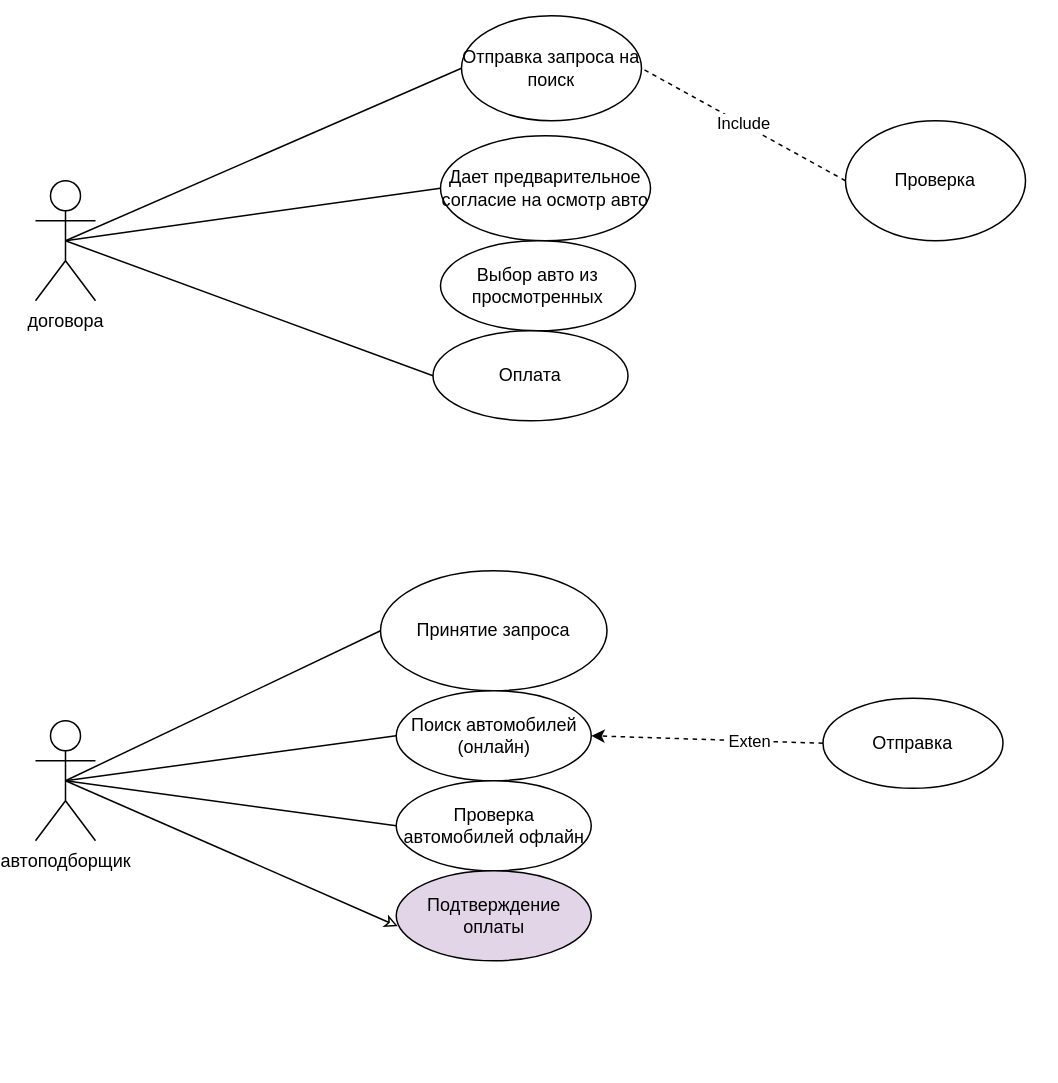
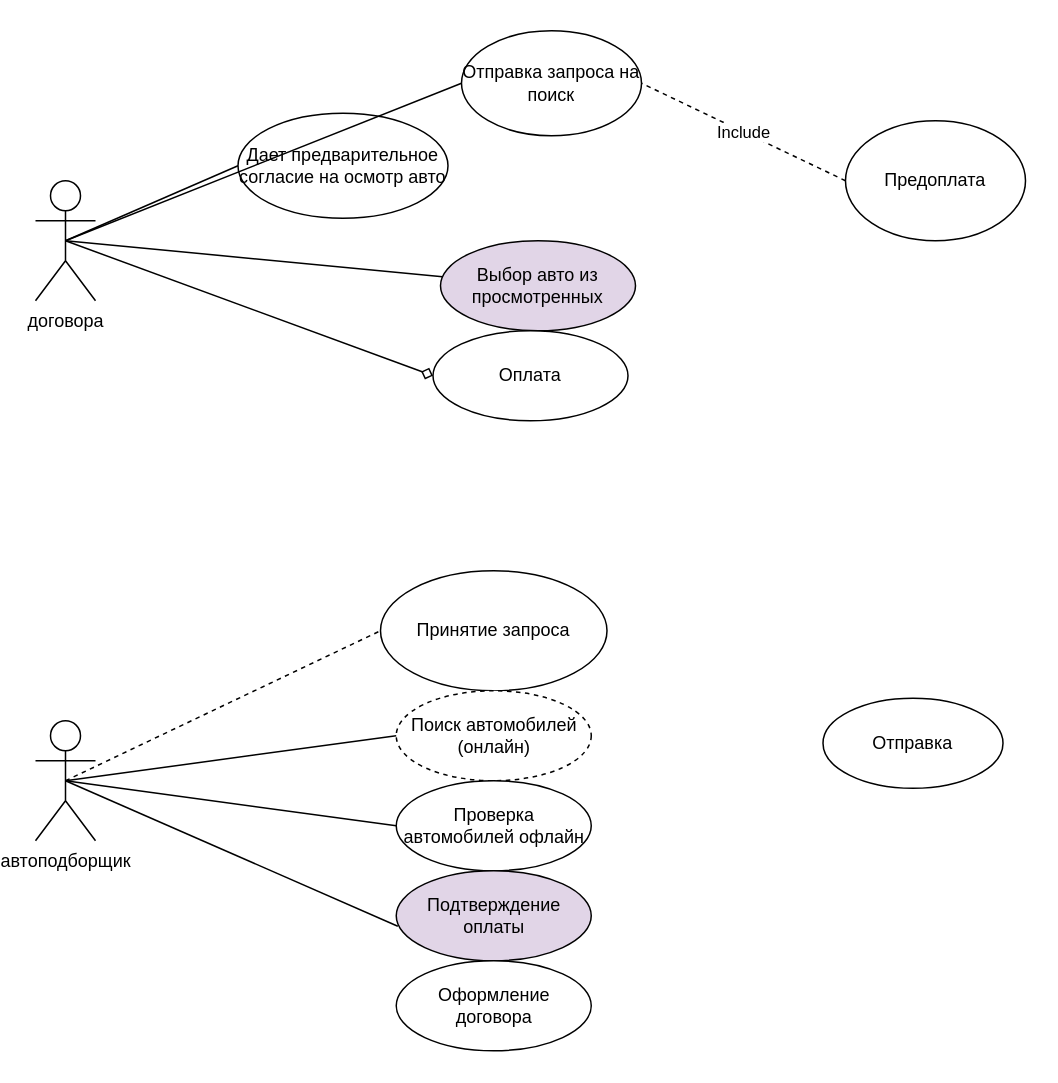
node "Отправка запроса на поиск": moved (551, 68) -> (551, 83)
node "Проверка": label "Проверка" -> "Предоплата"
node "Дает предварительное согласие на осмотр авто": moved (545, 188) -> (343, 166)
edge "договора" -- "Выбор авто из просмотренных": added
node "Выбор авто из просмотренных": fillcolor #ffffff -> #e1d5e7
edge "договора" -- "Оплата": arrowhead none -> diamond
edge "Принятие запроса" -- "автоподборщик": style solid -> dashed
node "Поиск автомобилей (онлайн)": style solid -> dashed
edge "Отправка" -> "Поиск автомобилей (онлайн)": removed, label "Exten"
edge "автоподборщик" -> "Подтверждение оплаты": arrowhead classic -> none
node "Оформление договора": added
